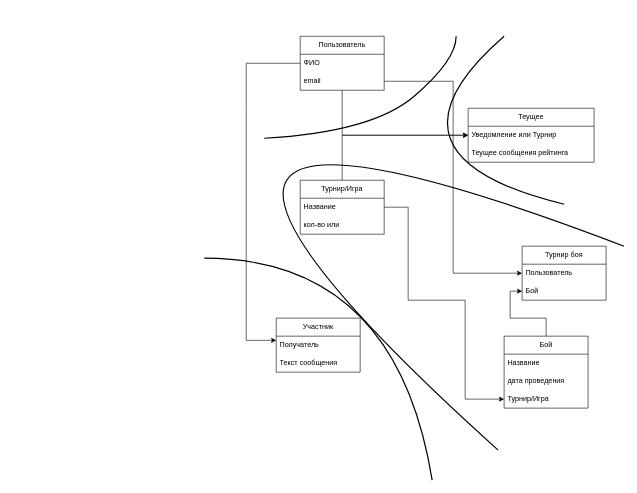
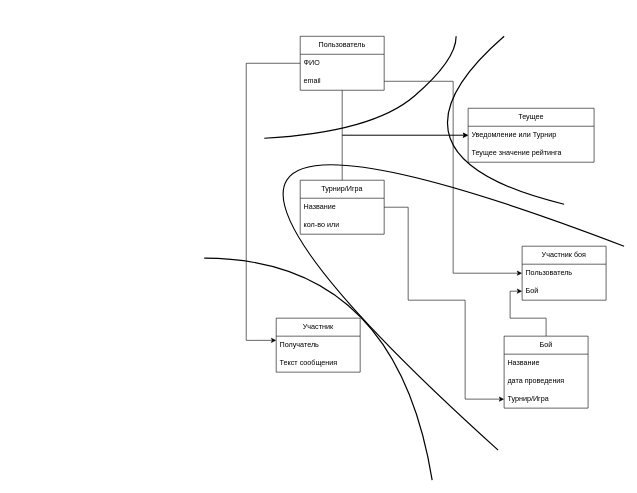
node "Теущее сообщения рейтинга": label "Теущее сообщения рейтинга" -> "Теущее значение рейтинга"
node "Турнир боя": label "Турнир боя" -> "Участник боя"
